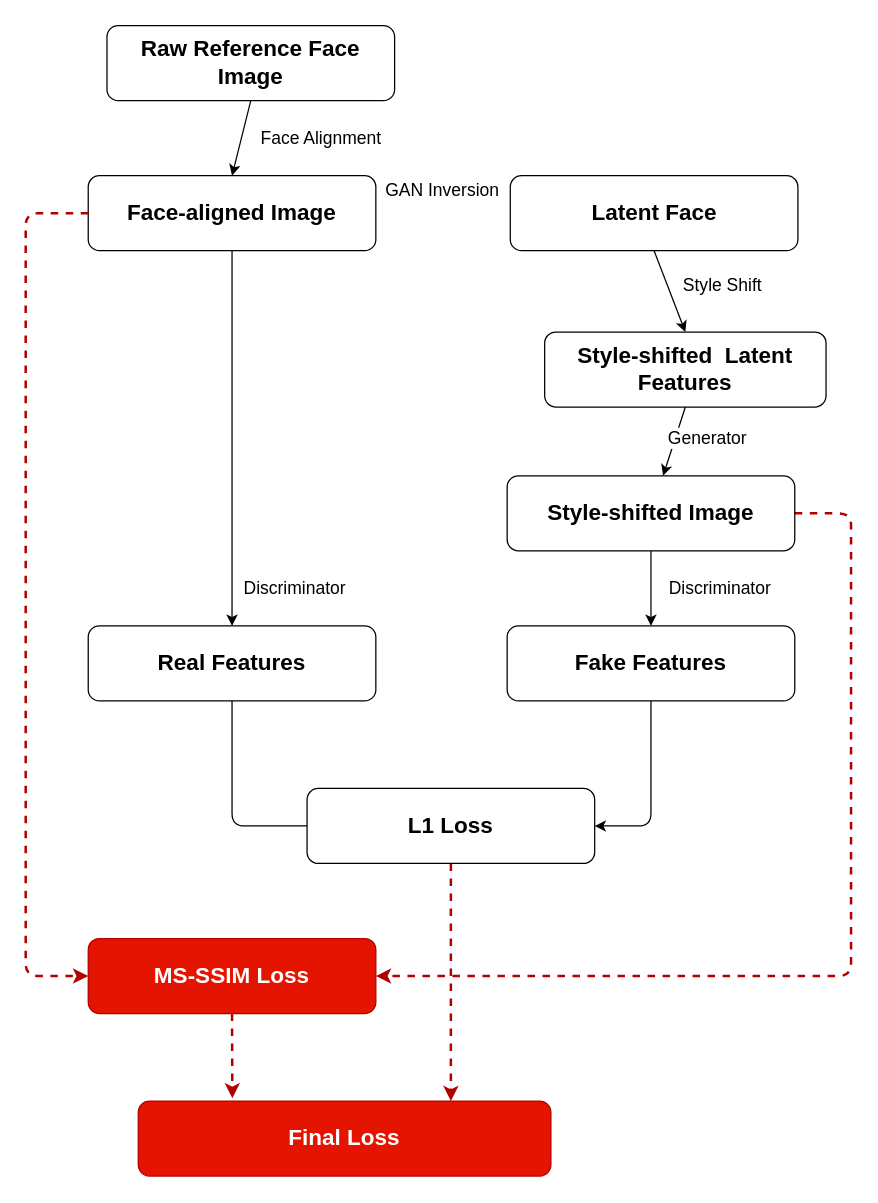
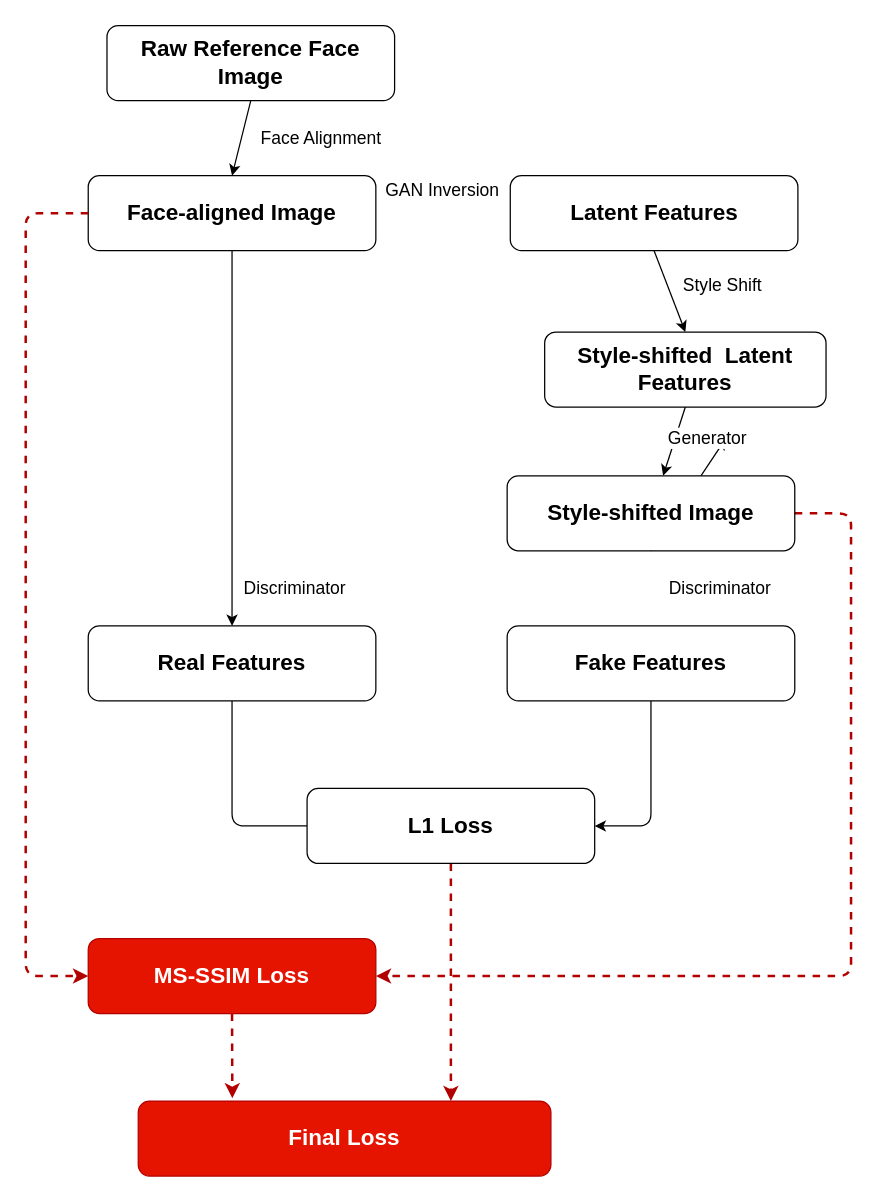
node "Latent Face": label "Latent Face" -> "Latent Features"
edge "Style-shifted Image" -> "Fake Features": now "Style-shifted Image" -> "Generator"
